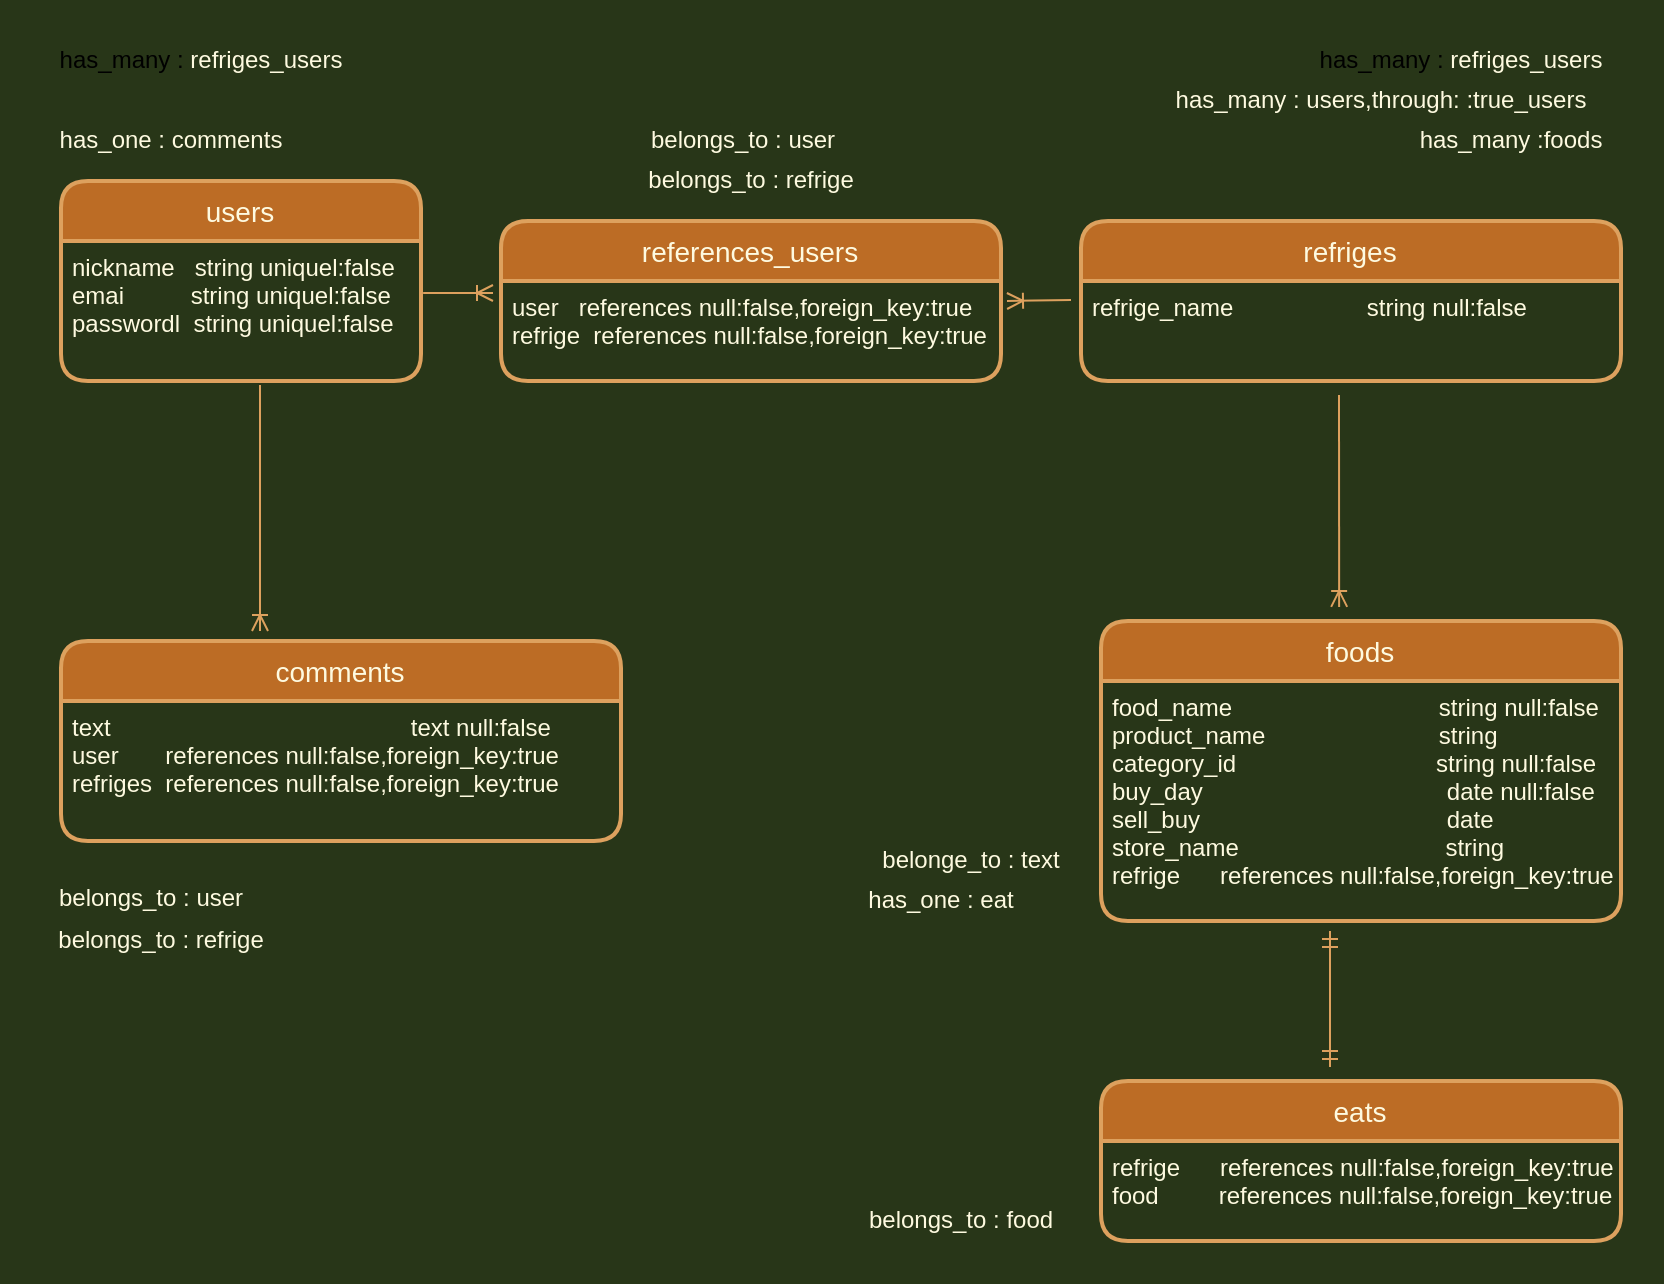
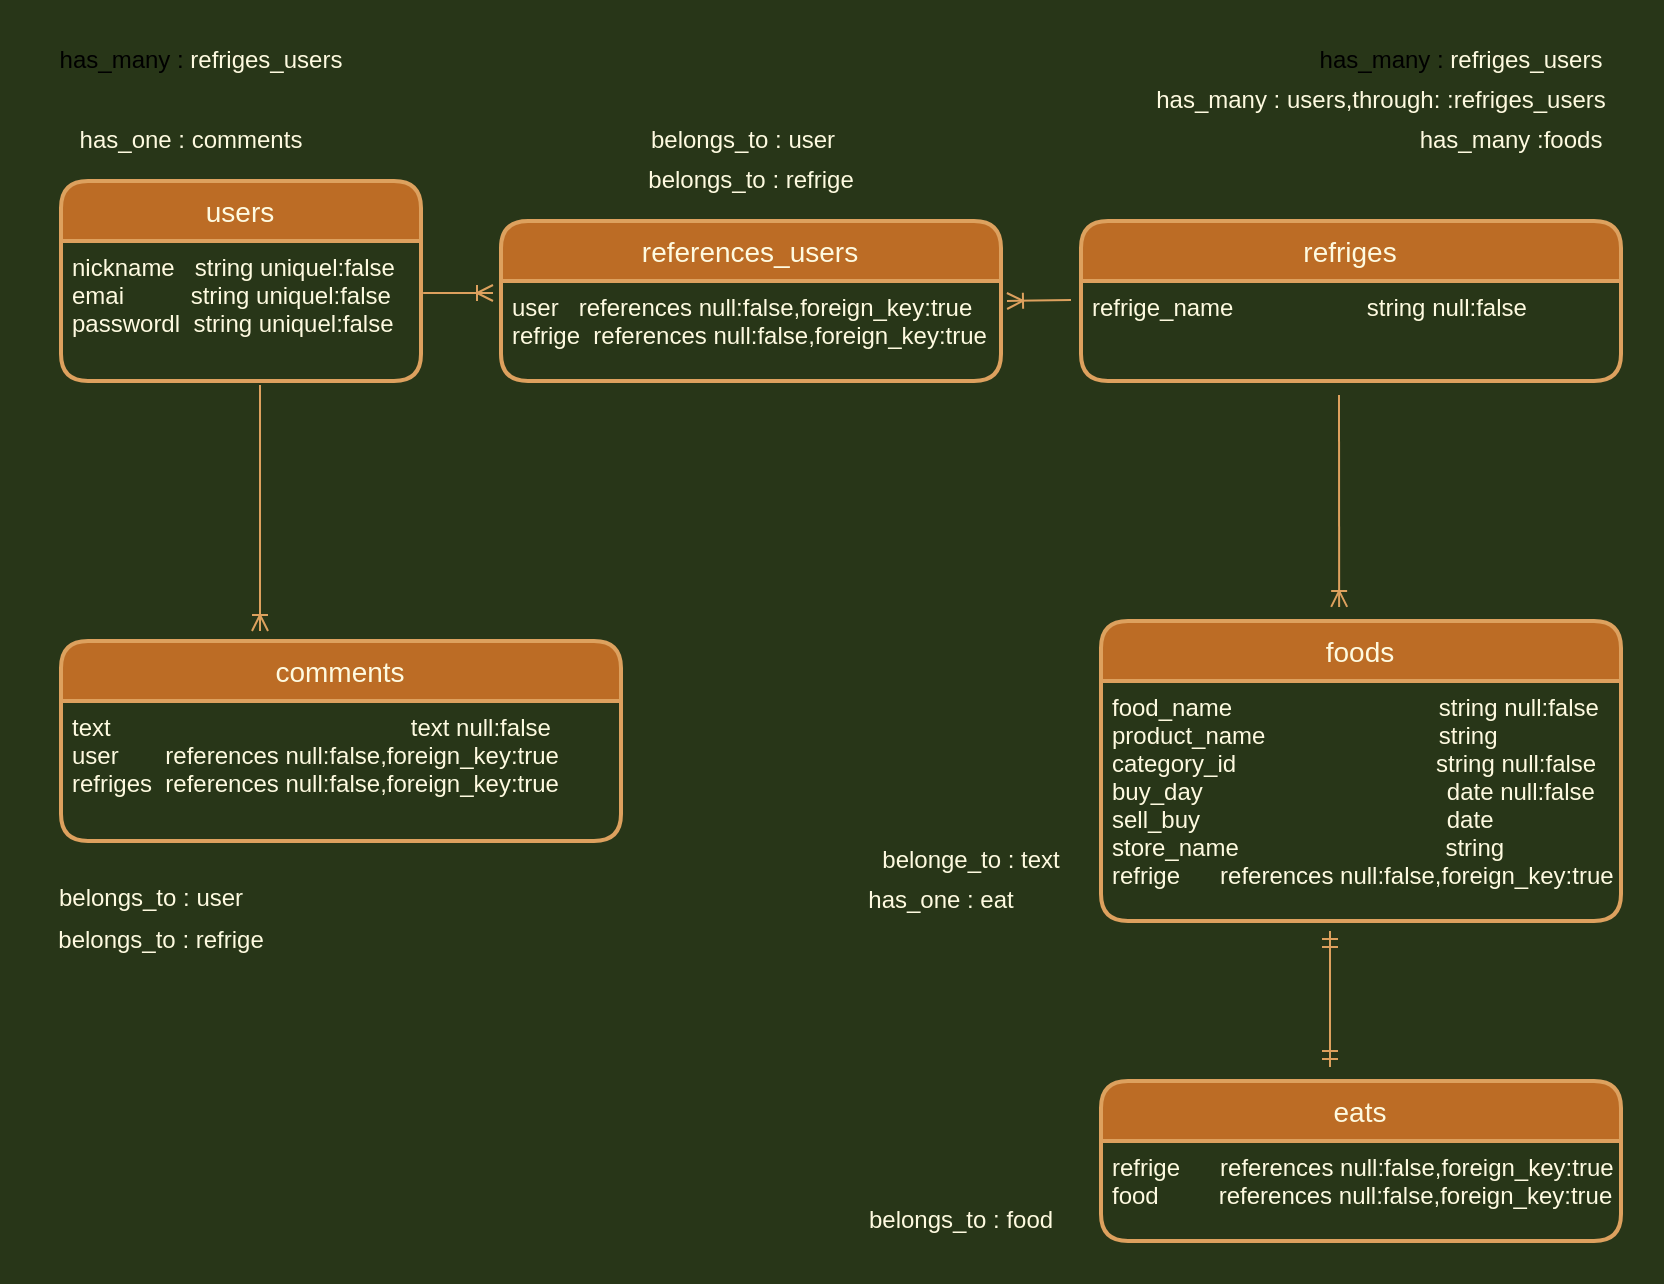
node "has_many : users,through: :true_users": label "has_many : users,through: :true_users" -> "has_many : users,through: :refriges_users"
node "has_one : comments": moved (171, 141) -> (191, 141)
